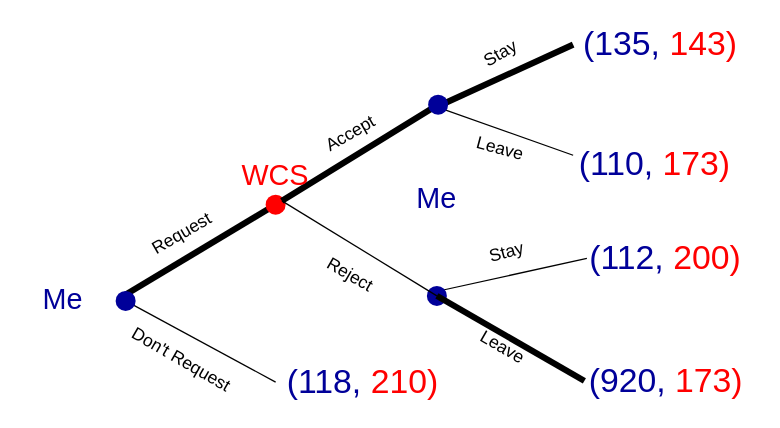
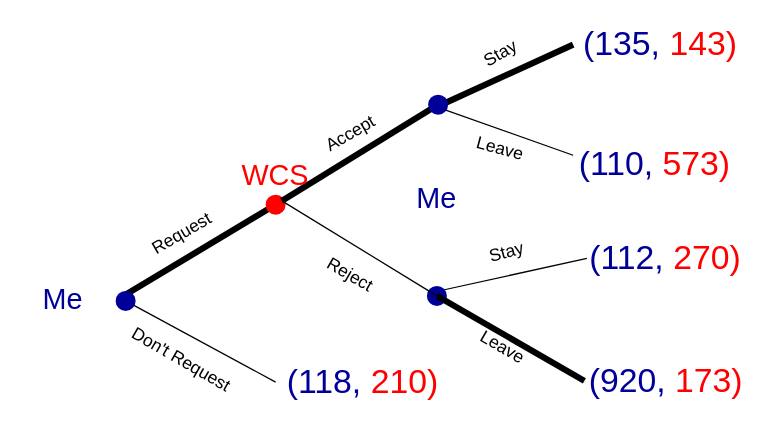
node "(110, 173)": label "(110, 173)" -> "(110, 573)"
node "(112, 200)": label "(112, 200)" -> "(112, 270)"
